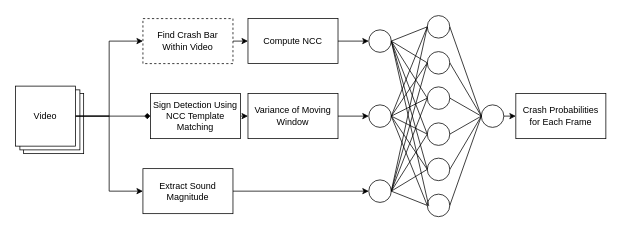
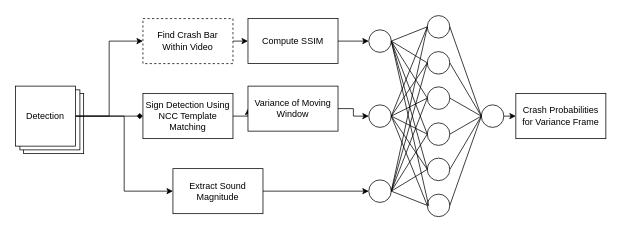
node "Compute NCC": label "Compute NCC" -> "Compute SSIM"
node "Video": label "Video" -> "Detection"
node "Sign Detection Using NCC Template Matching": moved (195, 116) -> (188, 116)
node "Variance of Moving Window": moved (293, 116) -> (293, 108)
node "Crash Probabilities for Each Frame": label "Crash Probabilities for Each Frame" -> "Crash Probabilities for Variance Frame"
node "Extract Sound Magnitude": moved (188, 191) -> (218, 191)
